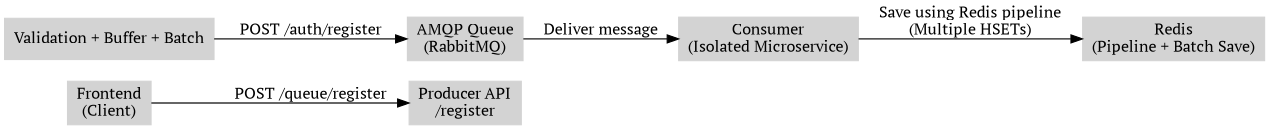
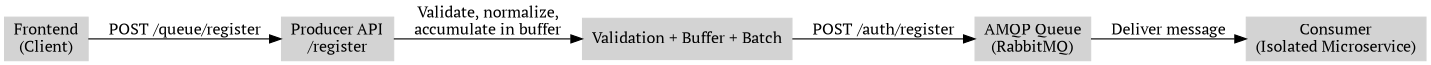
edge "Producer API /register" -> "Validation + Buffer + Batch": added, label "Validate, normalize, accumulate in buffer"
node "Redis (Pipeline + Batch Save)": removed
